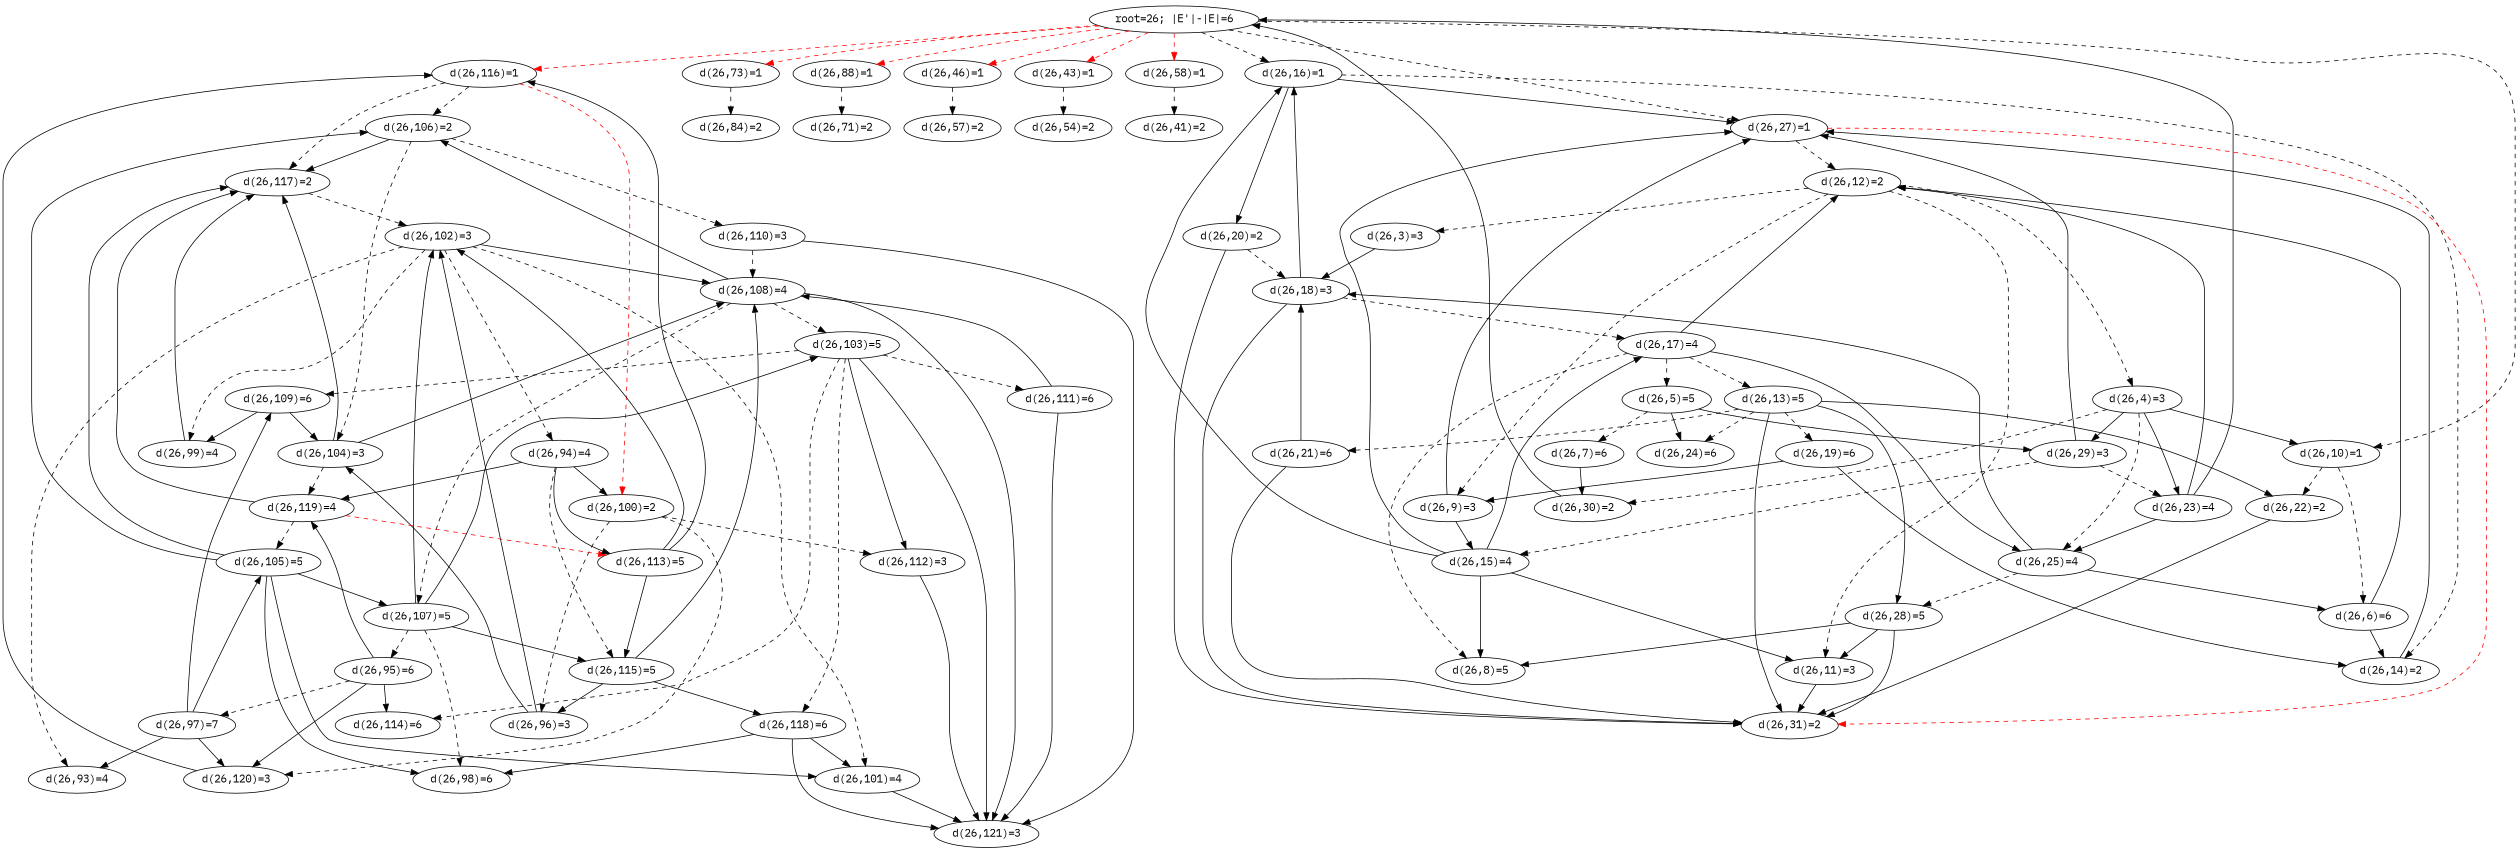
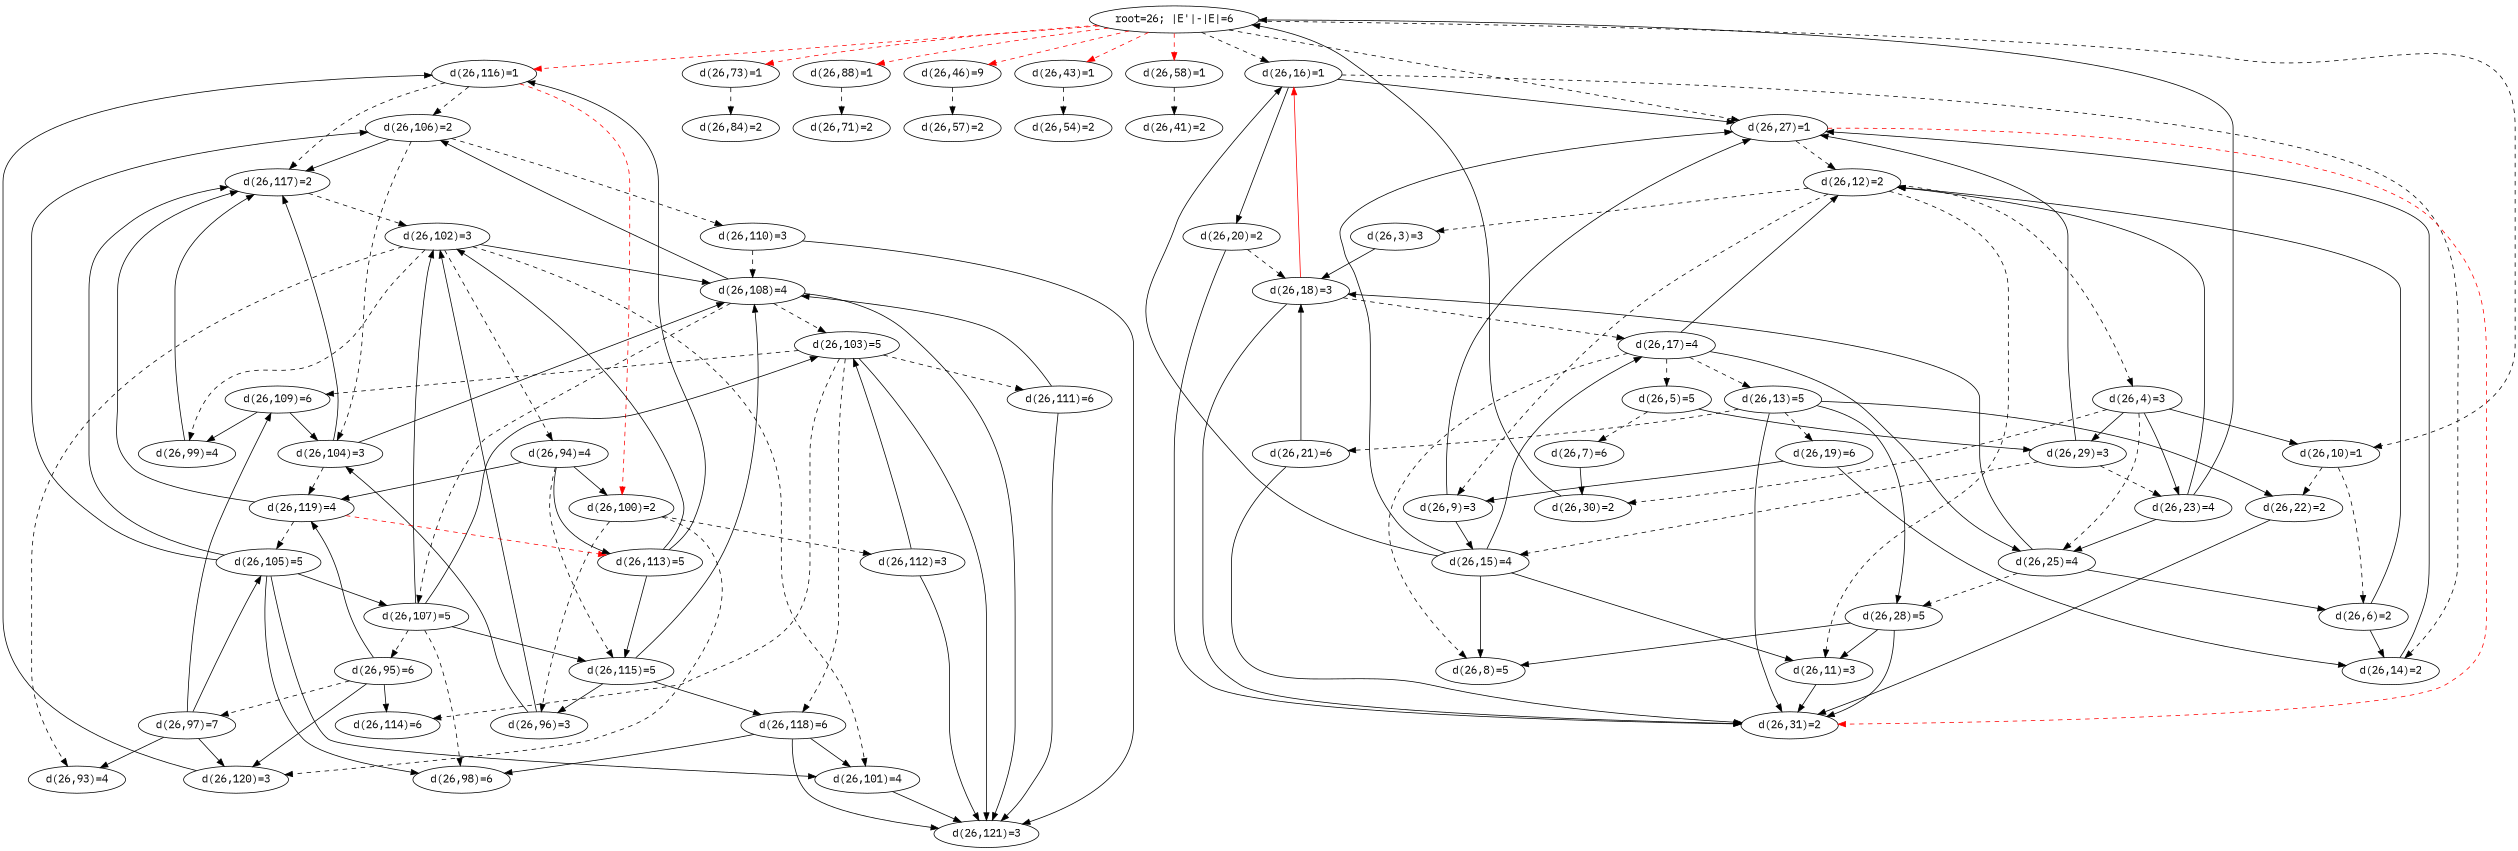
node "d(26,46)=1": label "d(26,46)=1" -> "d(26,46)=9"
edge "d(26,18)=3" -> "d(26,16)=1": color black -> red
edge "d(26,103)=5" -> "d(26,112)=3": reversed
node "d(26,24)=6": removed
node "d(26,6)=6": label "d(26,6)=6" -> "d(26,6)=2"
